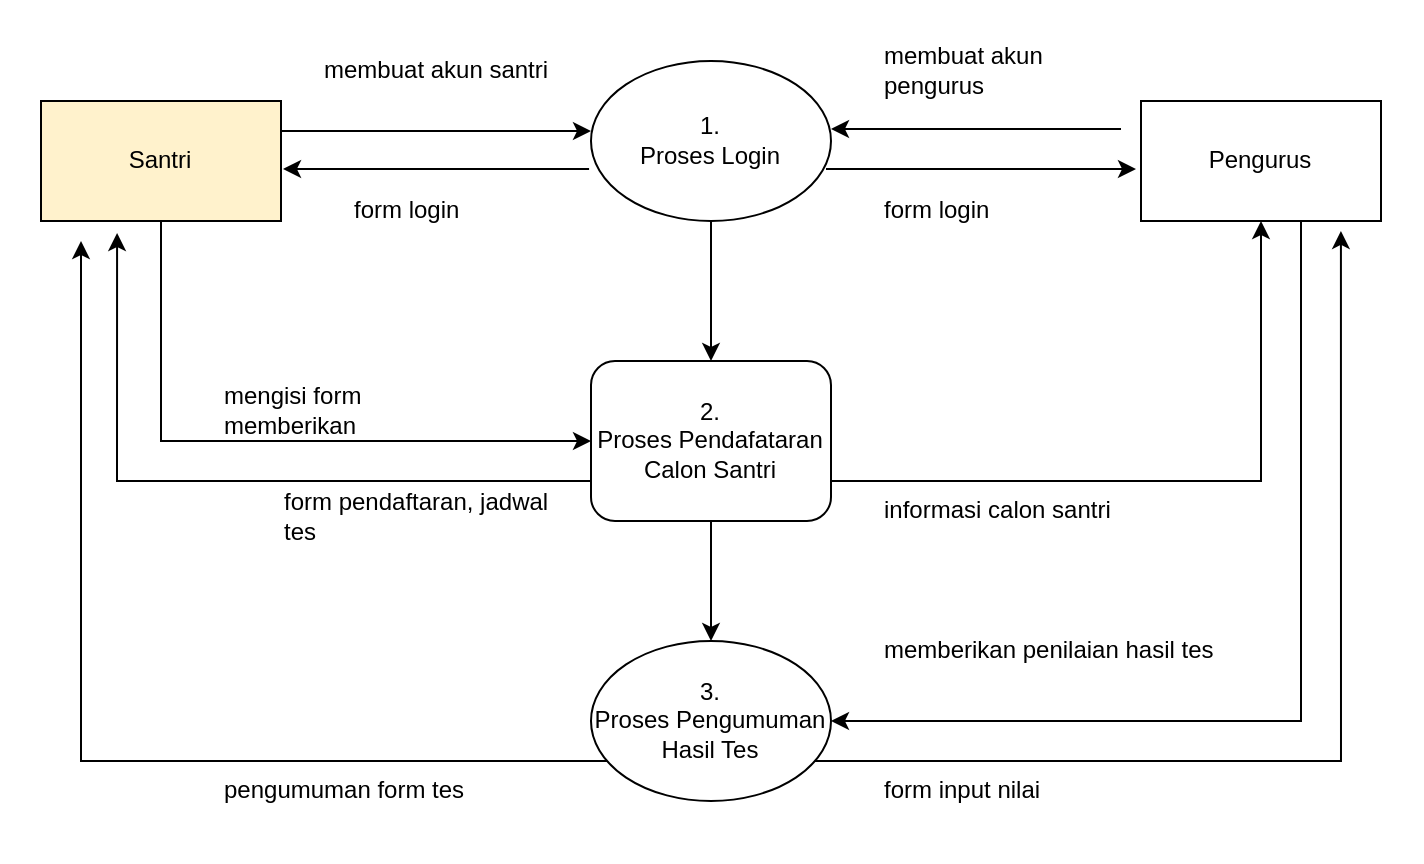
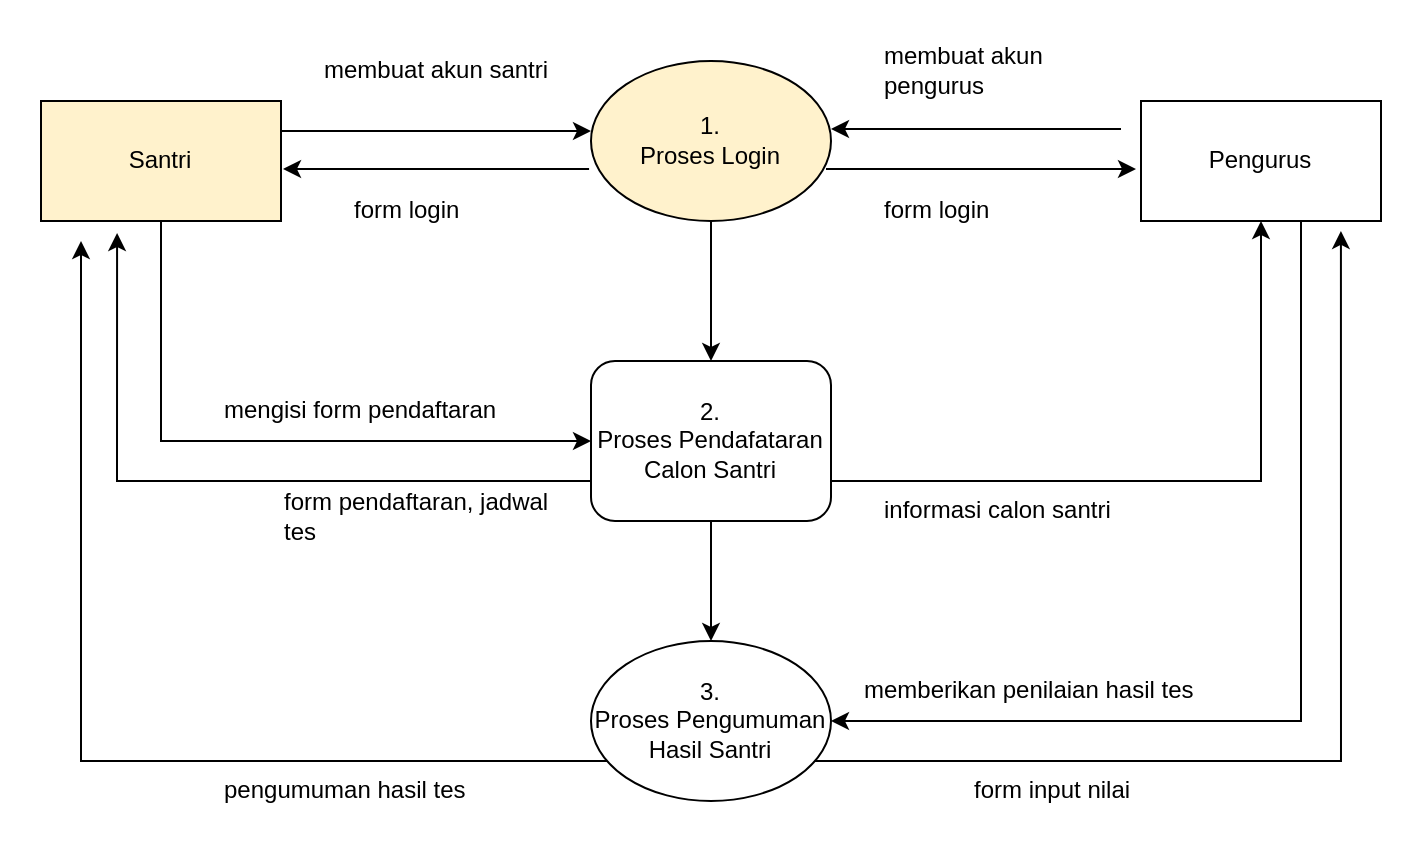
node "1. Proses Login": fillcolor #ffffff -> #fff2cc
node "mengisi form memberikan": label "mengisi form memberikan" -> "mengisi form pendaftaran"
node "memberikan penilaian hasil tes": moved (1061, 651) -> (1041, 691)
node "3. Proses Pengumuman Hasil Tes": label "3. Proses Pengumuman Hasil Tes" -> "3. Proses Pengumuman Hasil Santri"
node "pengumuman form tes": label "pengumuman form tes" -> "pengumuman hasil tes"
node "form input nilai": moved (1021, 791) -> (1111, 791)
